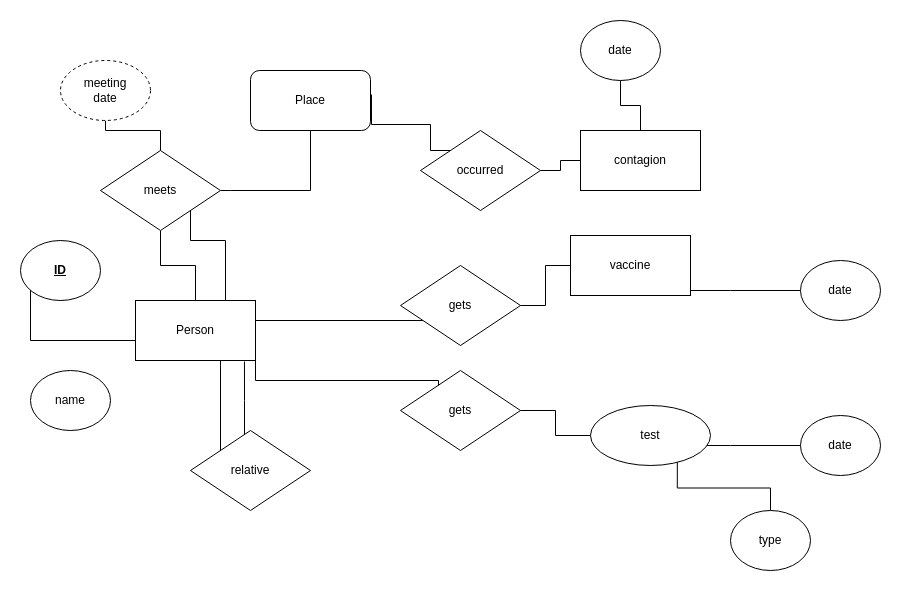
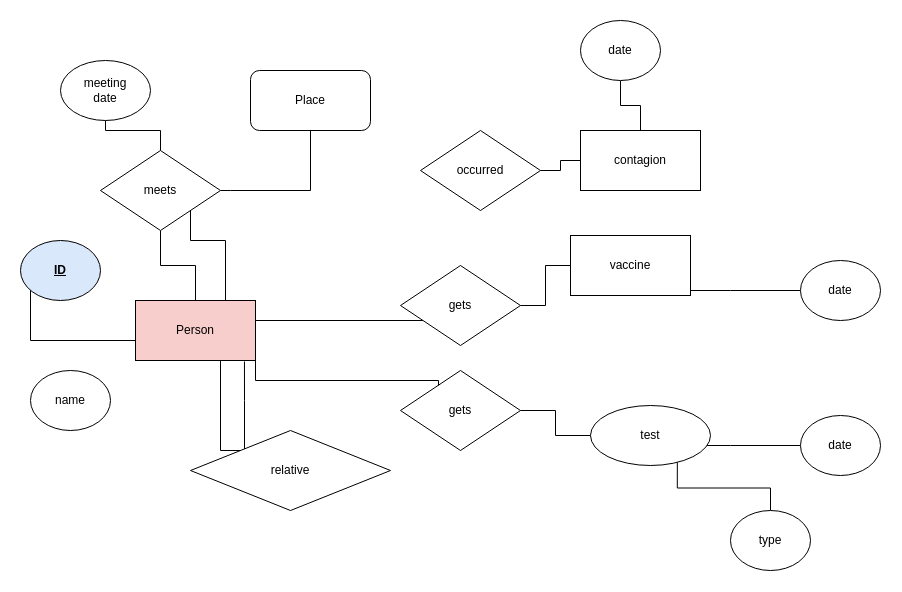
node "meeting date": style dashed -> solid
edge "Place" -- "occurred": removed
node "ID": fillcolor #ffffff -> #dae8fc
node "Person": fillcolor #ffffff -> #f8cecc
node "relative": size 120x80 -> 200x80
